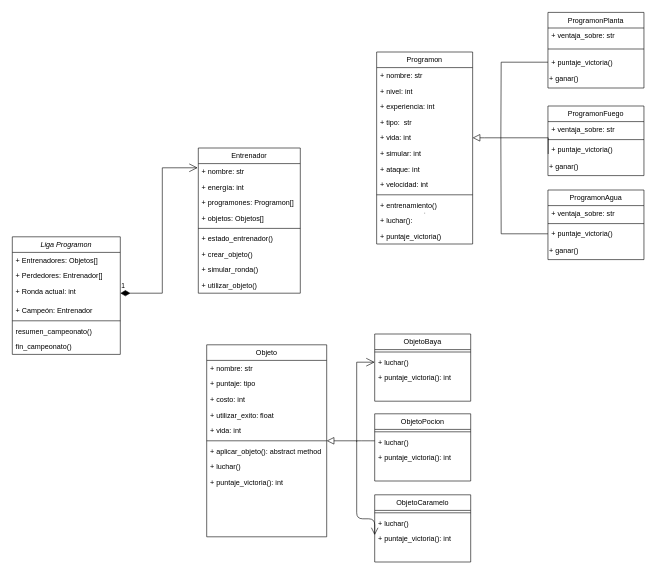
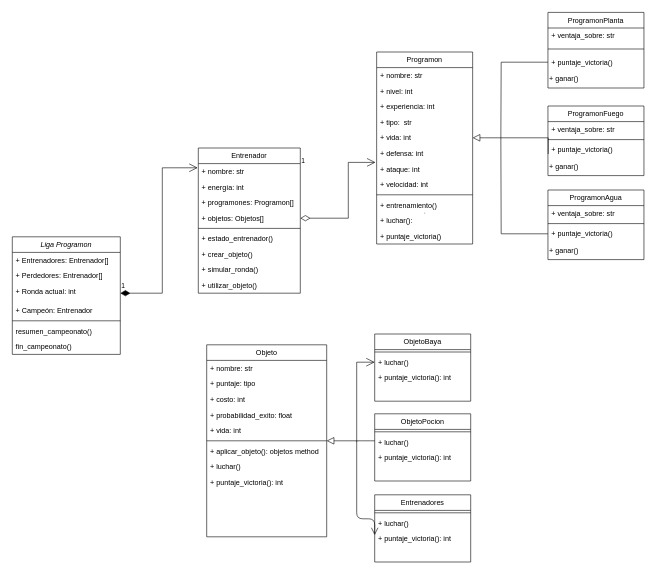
node "+ simular: int": label "+ simular: int" -> "+ defensa: int"
edge "+ ataque: int" -- "+ objetos: Objetos[]": added, label "1"
node "+ Entrenadores: Objetos[]": label "+ Entrenadores: Objetos[]" -> "+ Entrenadores: Entrenador[]"
node "+ utilizar_exito: float": label "+ utilizar_exito: float" -> "+ probabilidad_exito: float"
node "+ aplicar_objeto(): abstract method": label "+ aplicar_objeto(): abstract method" -> "+ aplicar_objeto(): objetos method"
node "ObjetoCaramelo": label "ObjetoCaramelo" -> "Entrenadores"
